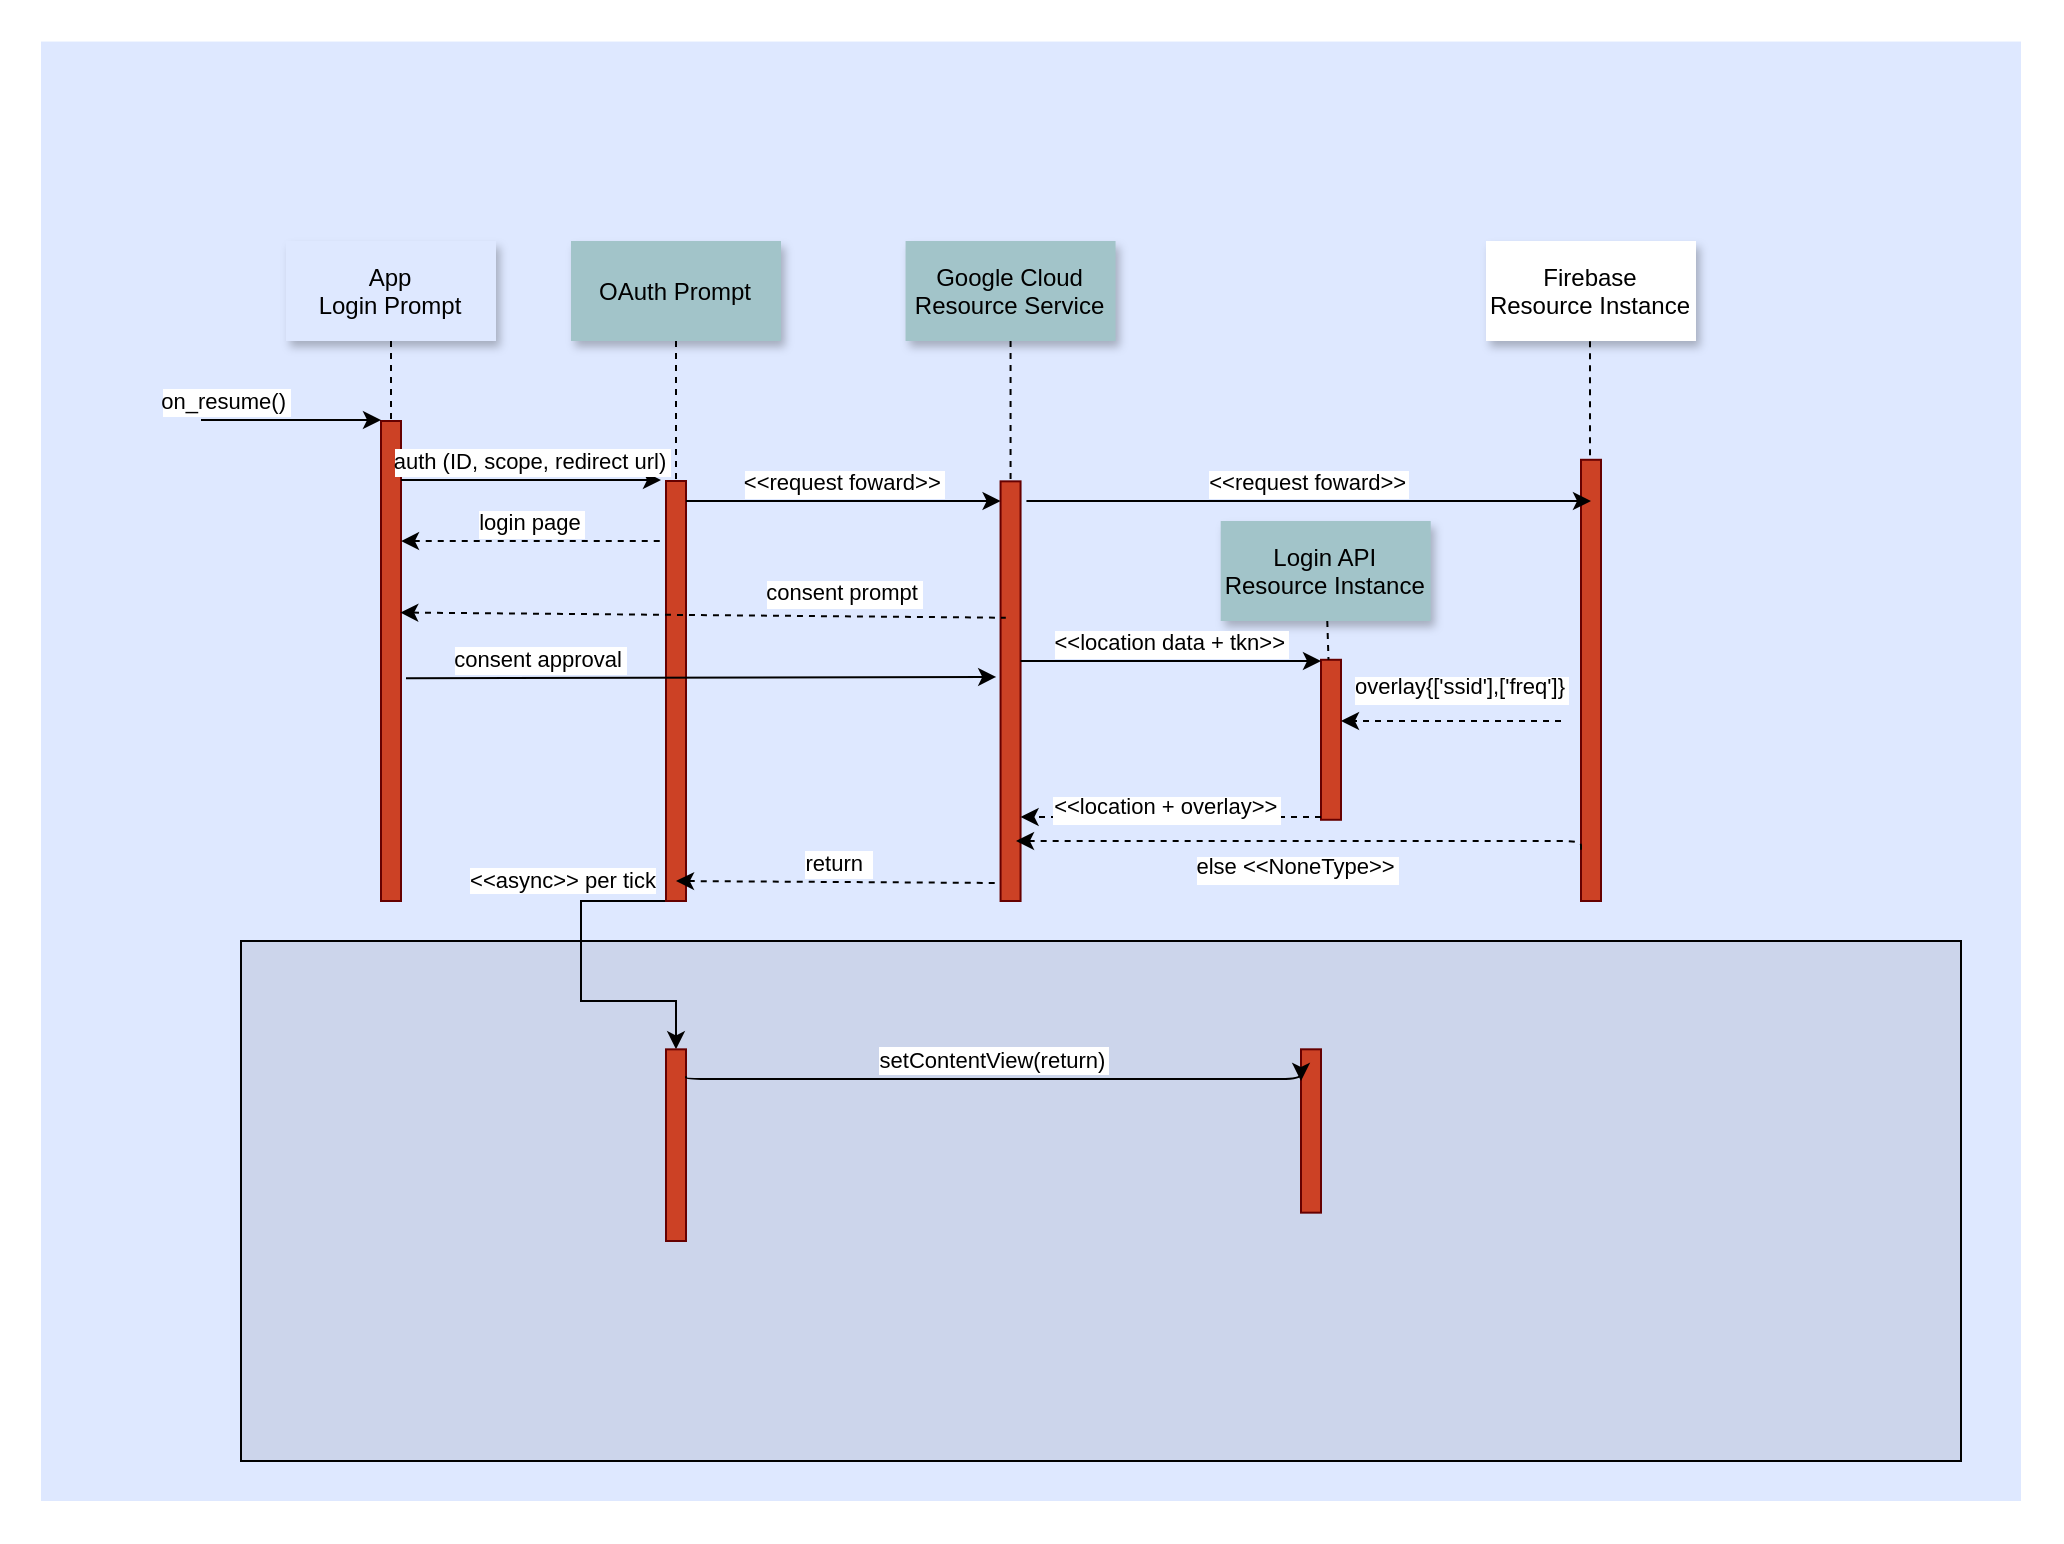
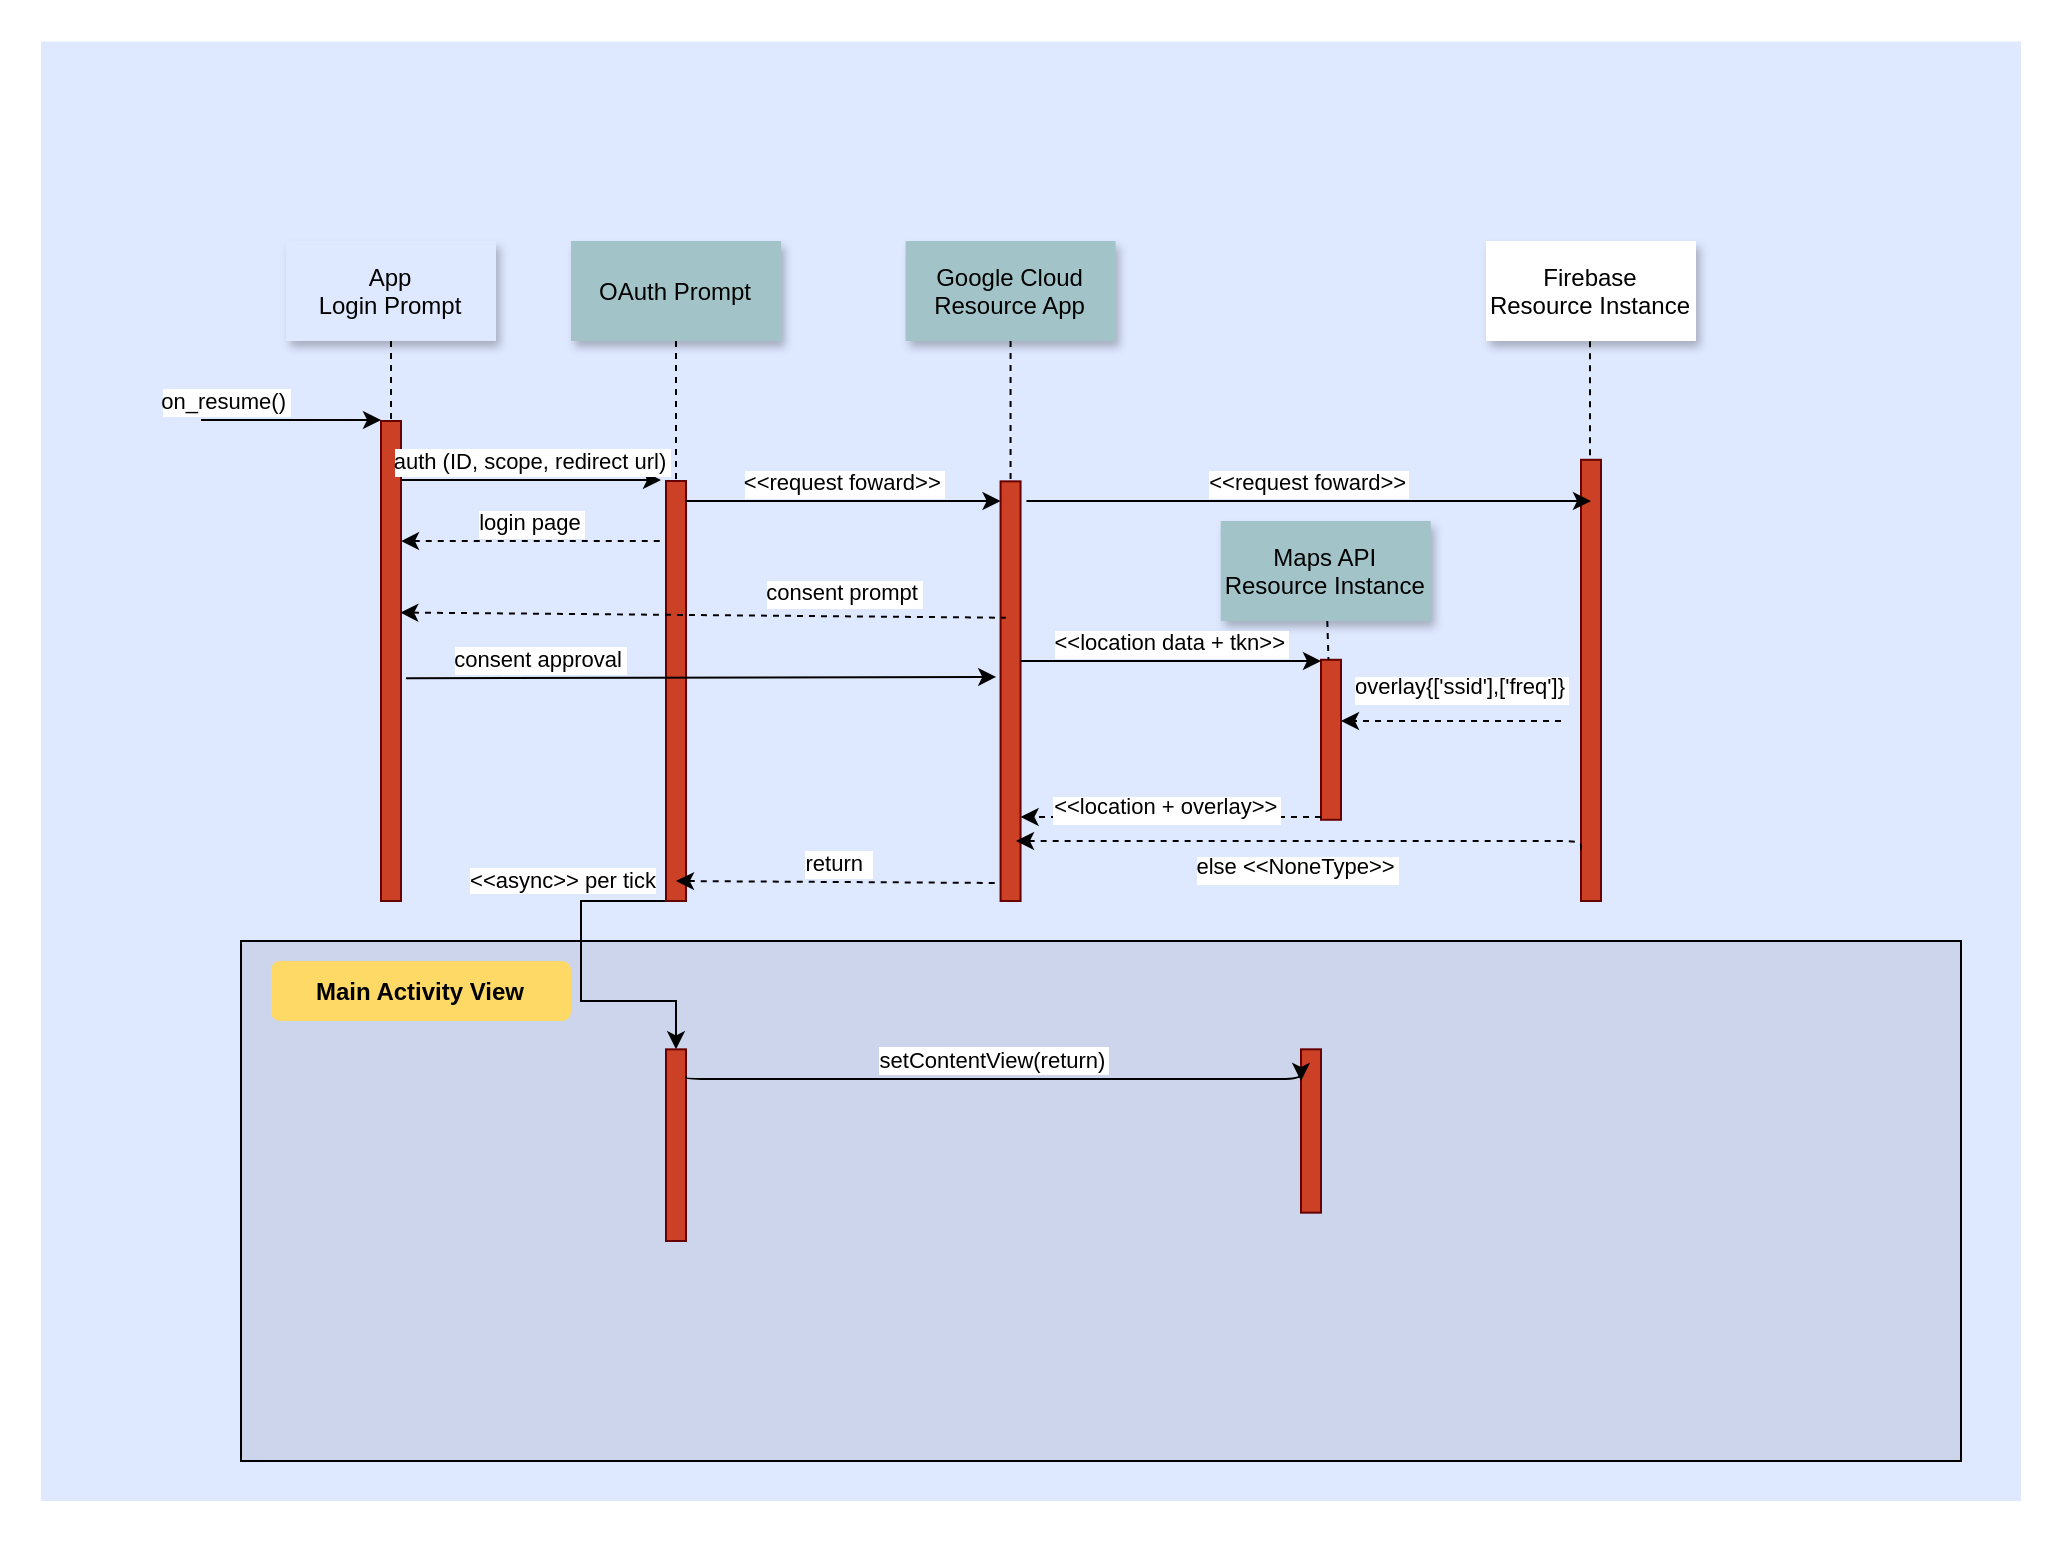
node "Google Cloud Resource Service": label "Google Cloud Resource Service" -> "Google Cloud Resource App"
node "Login API Resource Instance": label "Login API Resource Instance" -> "Maps API Resource Instance"
node "Main Activity View": added
